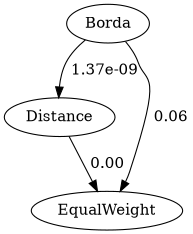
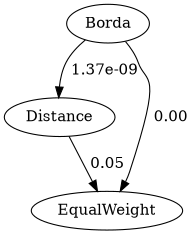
edge "Borda" -> "EqualWeight": label " 0.06" -> " 0.00"
edge "Distance" -> "EqualWeight": label " 0.00" -> " 0.05"
